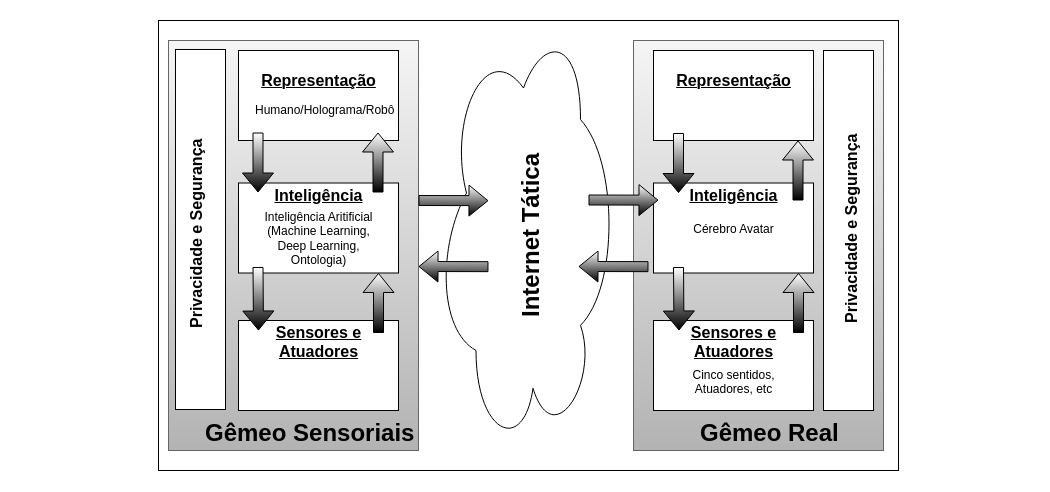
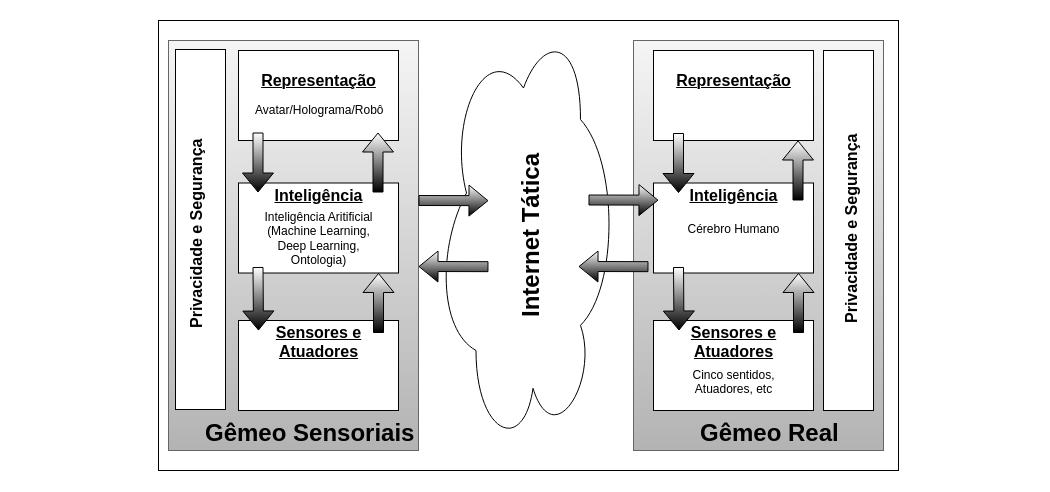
node "Humano/Holograma/Robô": label "Humano/Holograma/Robô" -> "Avatar/Holograma/Robô"
node "Cérebro Avatar": label "Cérebro Avatar" -> "Cérebro Humano"
